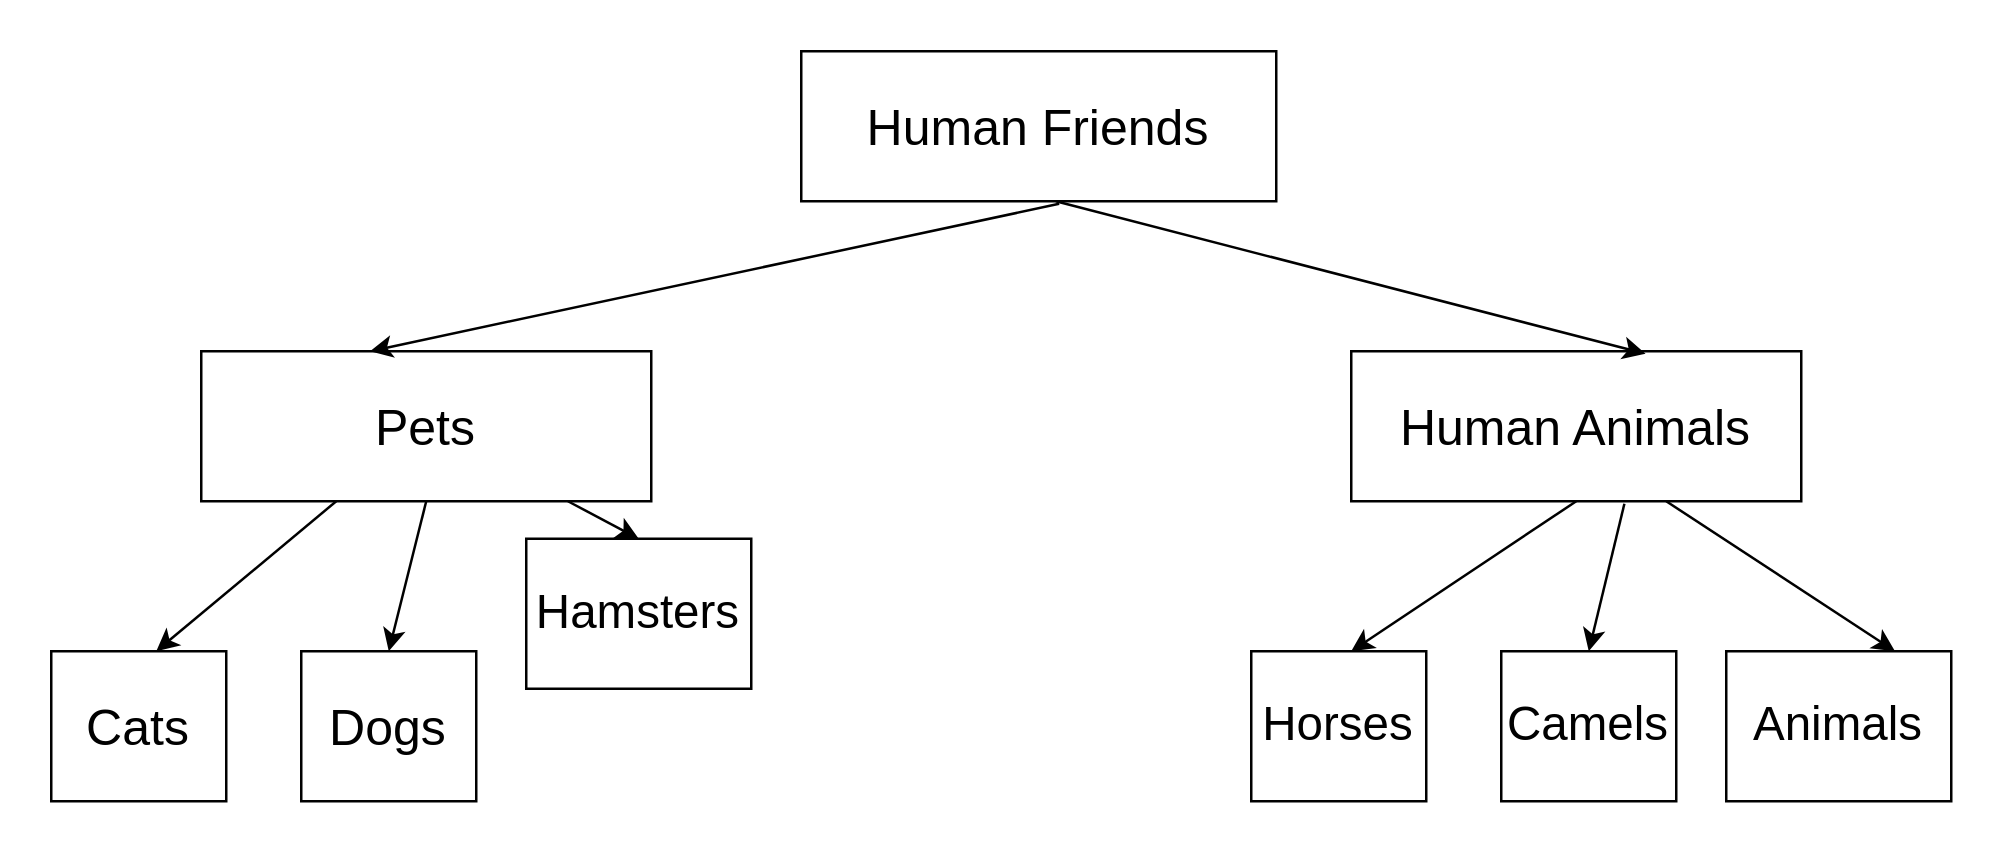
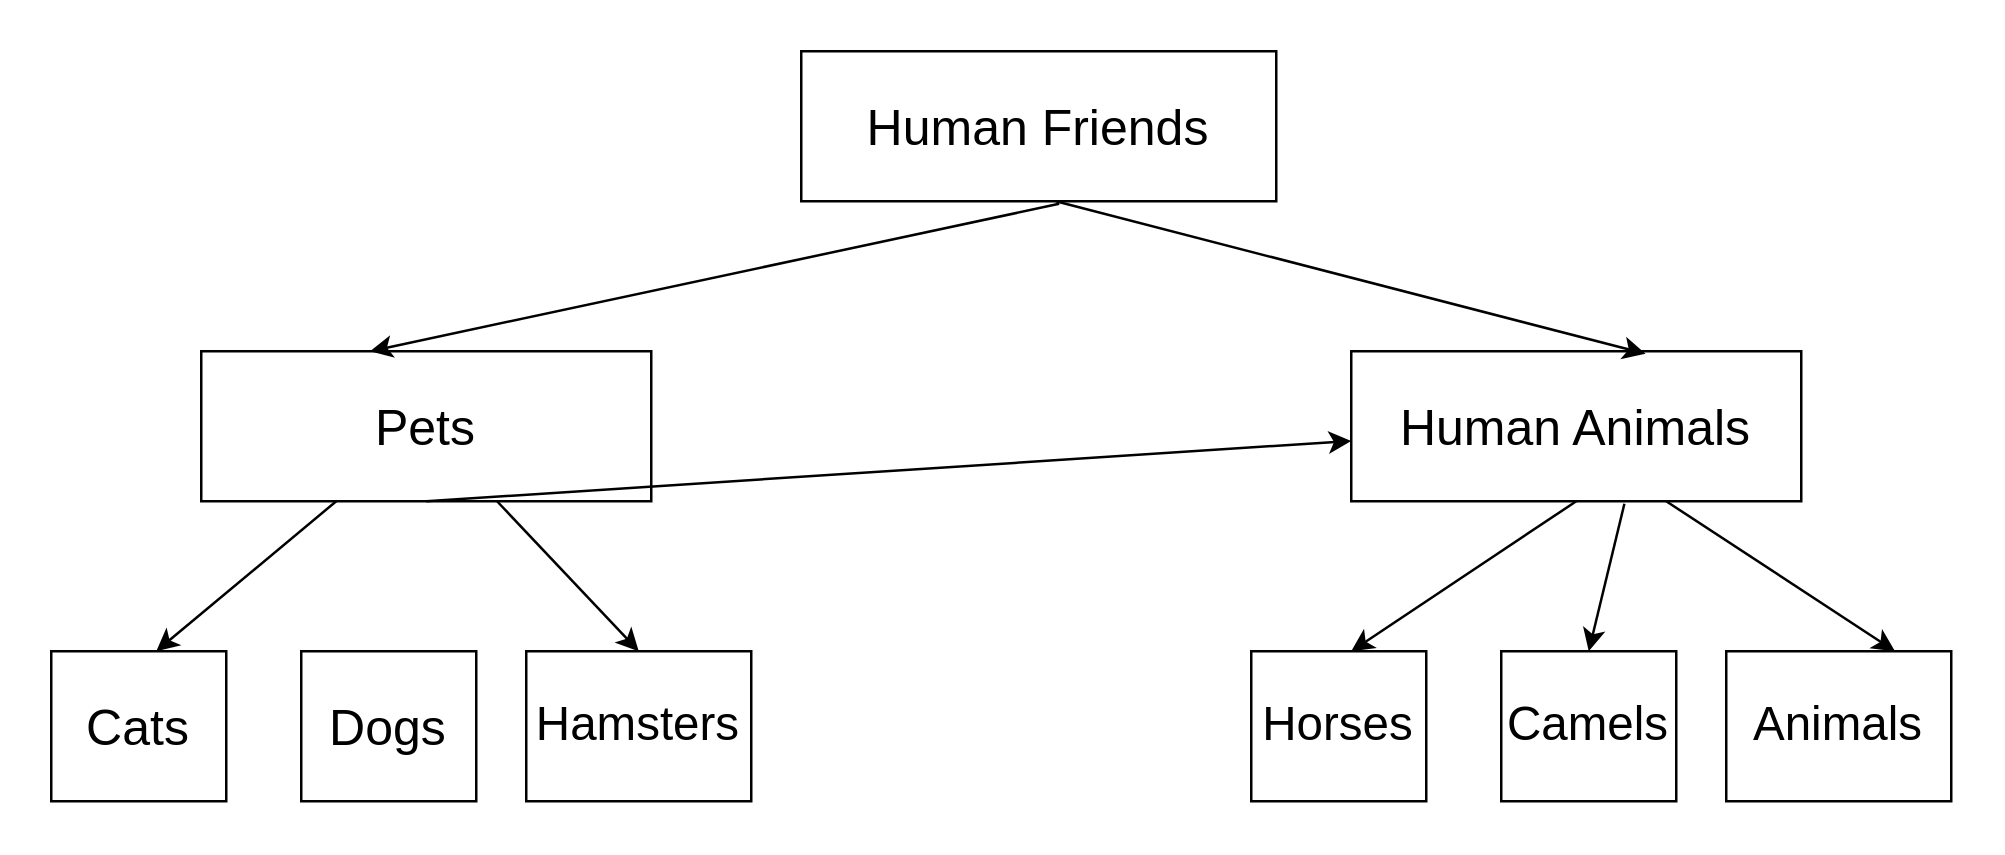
edge "Pets" -> "Dogs": now "Pets" -> "Human Animals"
node "Hamsters": moved (639, 614) -> (639, 726)
